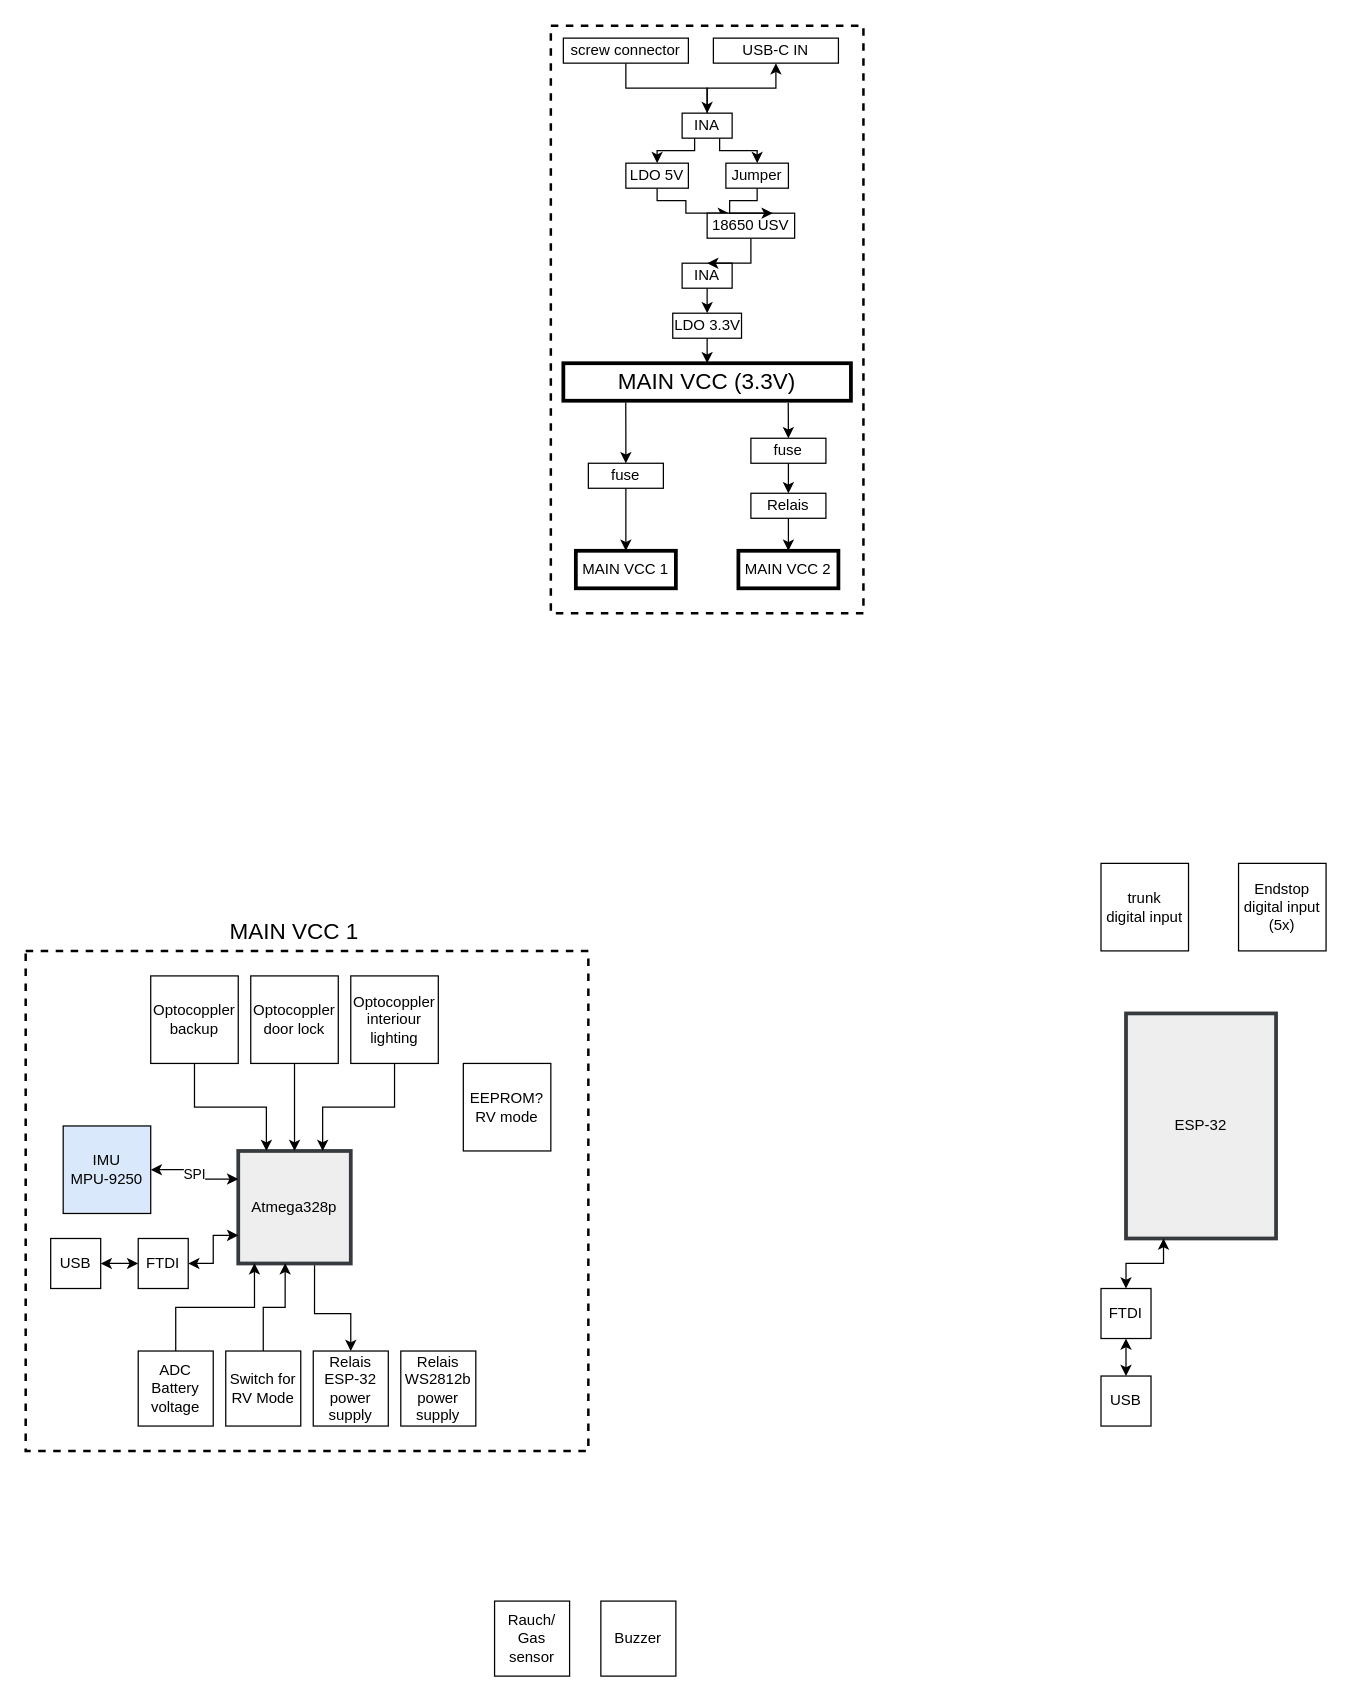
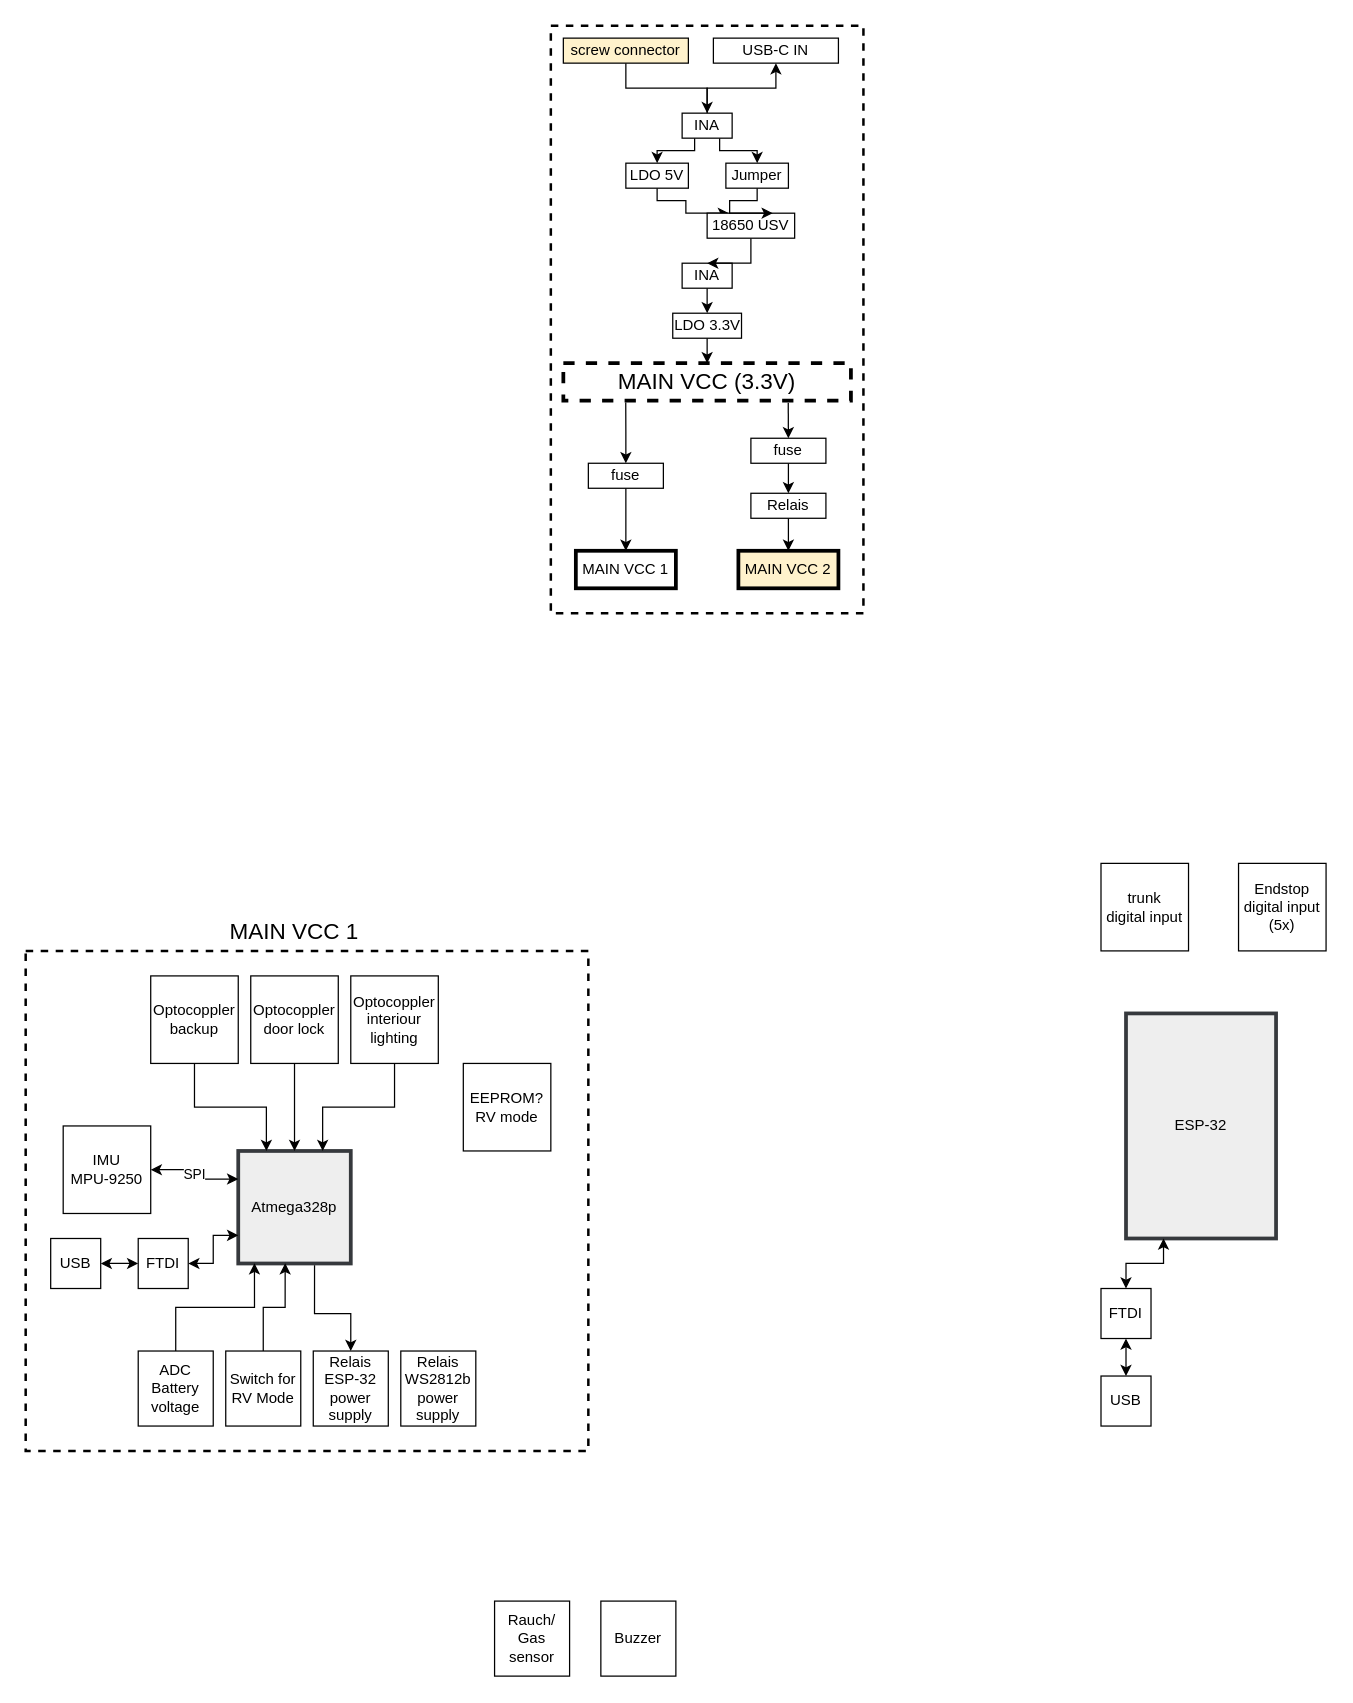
node "screw connector": fillcolor #ffffff -> #fff2cc
node "MAIN VCC (3.3V)": style solid -> dashed
node "MAIN VCC 2": fillcolor #ffffff -> #fff2cc
node "IMU MPU-9250": fillcolor #dae8fc -> #ffffff
